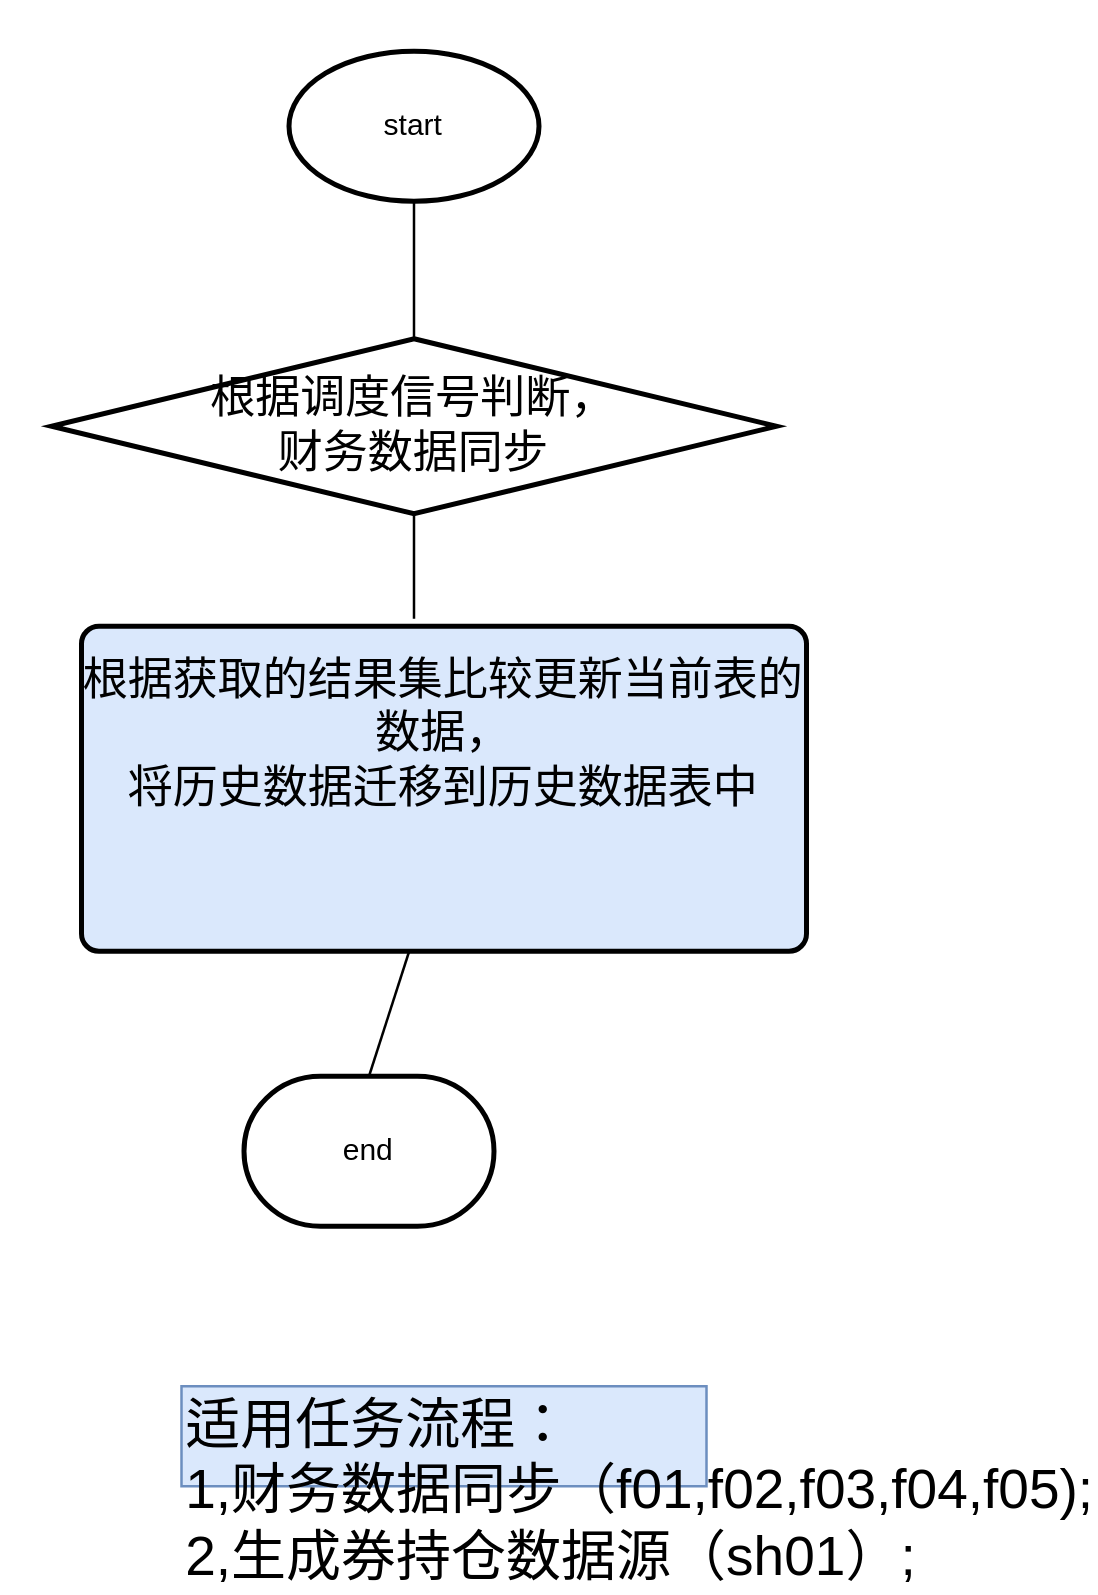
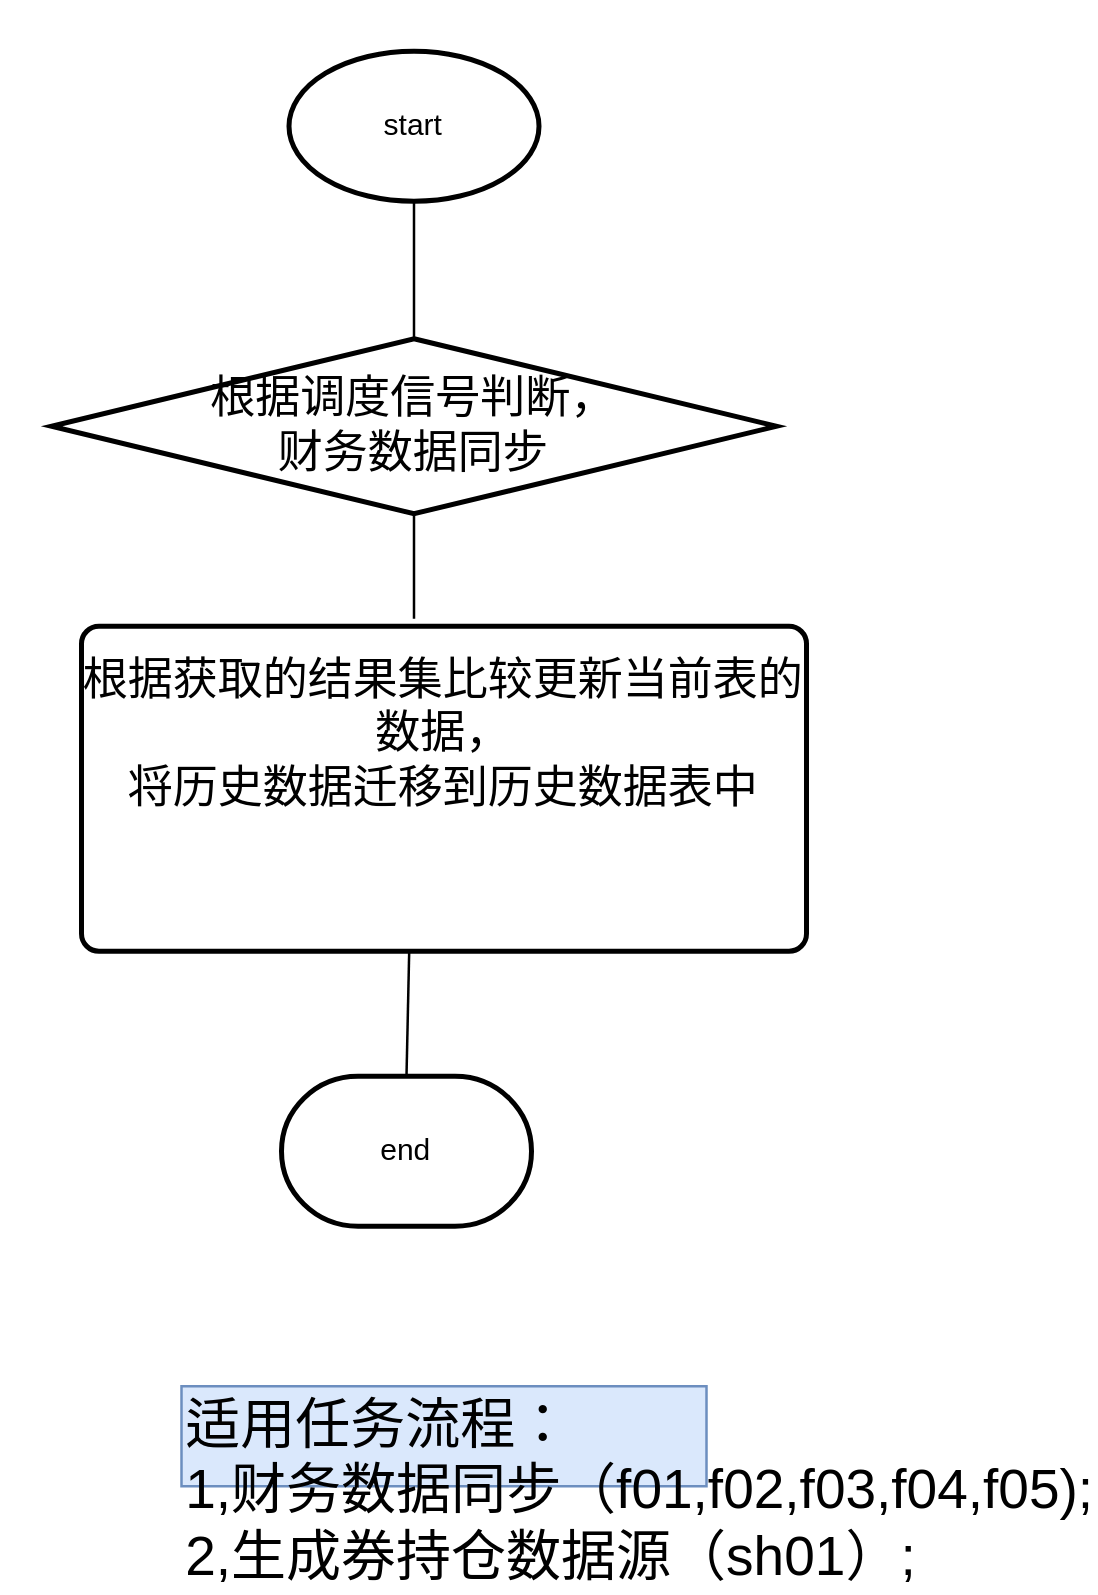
node "根据获取的结果集比较更新当前表的数据， 将历史数据迁移到历史数据表中": fillcolor #dae8fc -> #ffffff
node "end": moved (369, 1151) -> (406, 1151)
